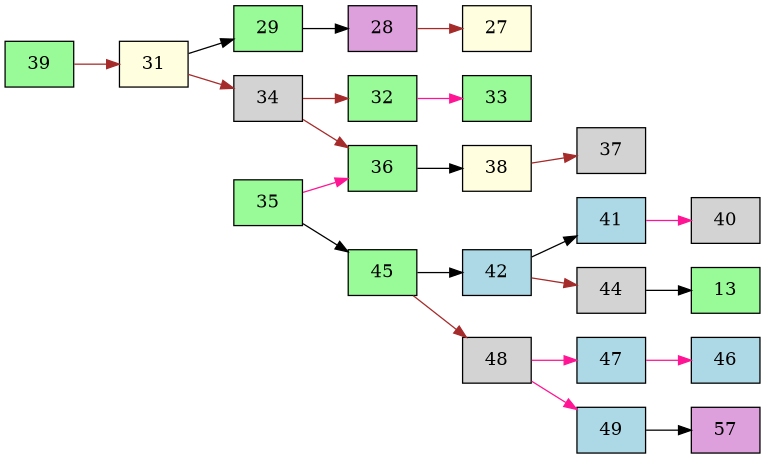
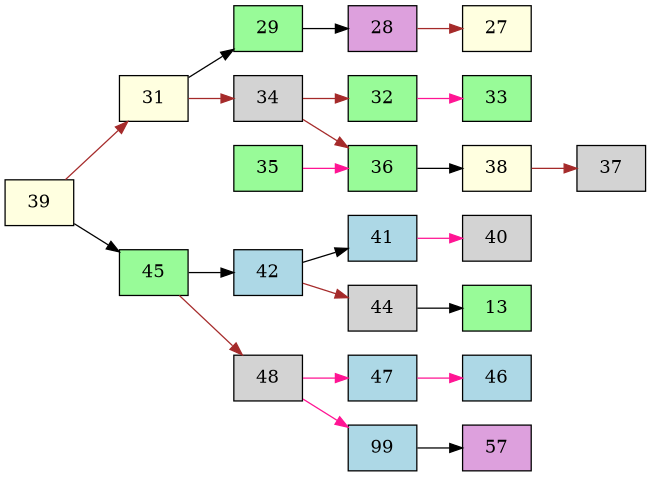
node "39": fillcolor palegreen -> lightyellow
edge "35" -> "45": now "39" -> "45"
node "49": label "49" -> "99"
